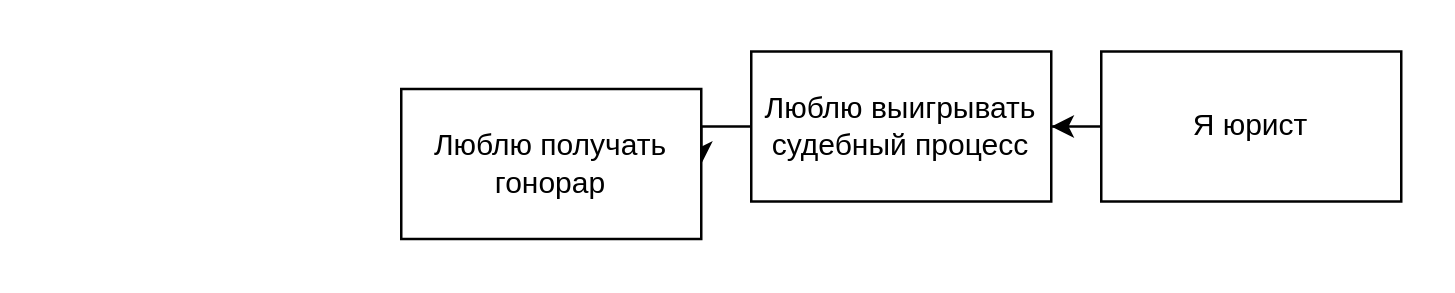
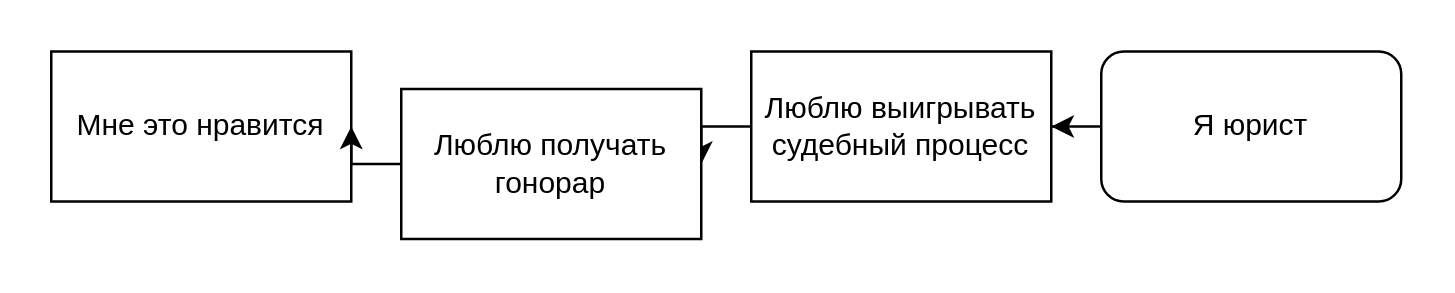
node "Мне это нравится": added
node "Я юрист": shape rectangle -> rounded rectangle
edge "Люблю получать гонорар" -> "Мне это нравится": added
